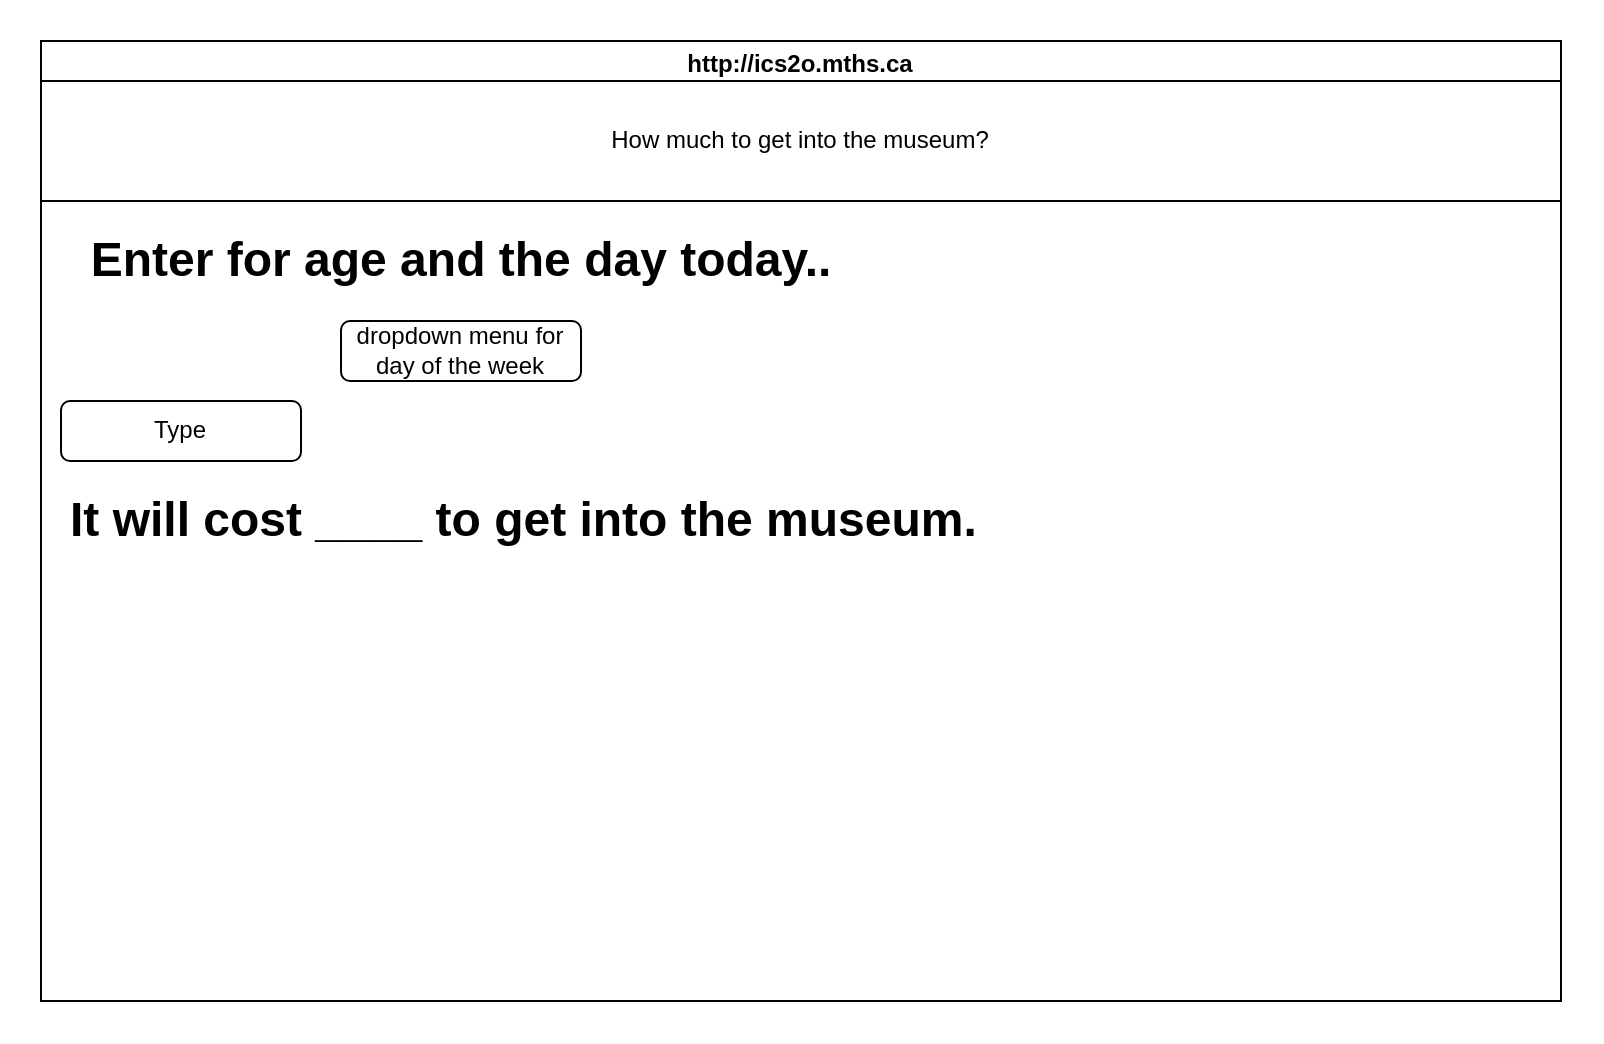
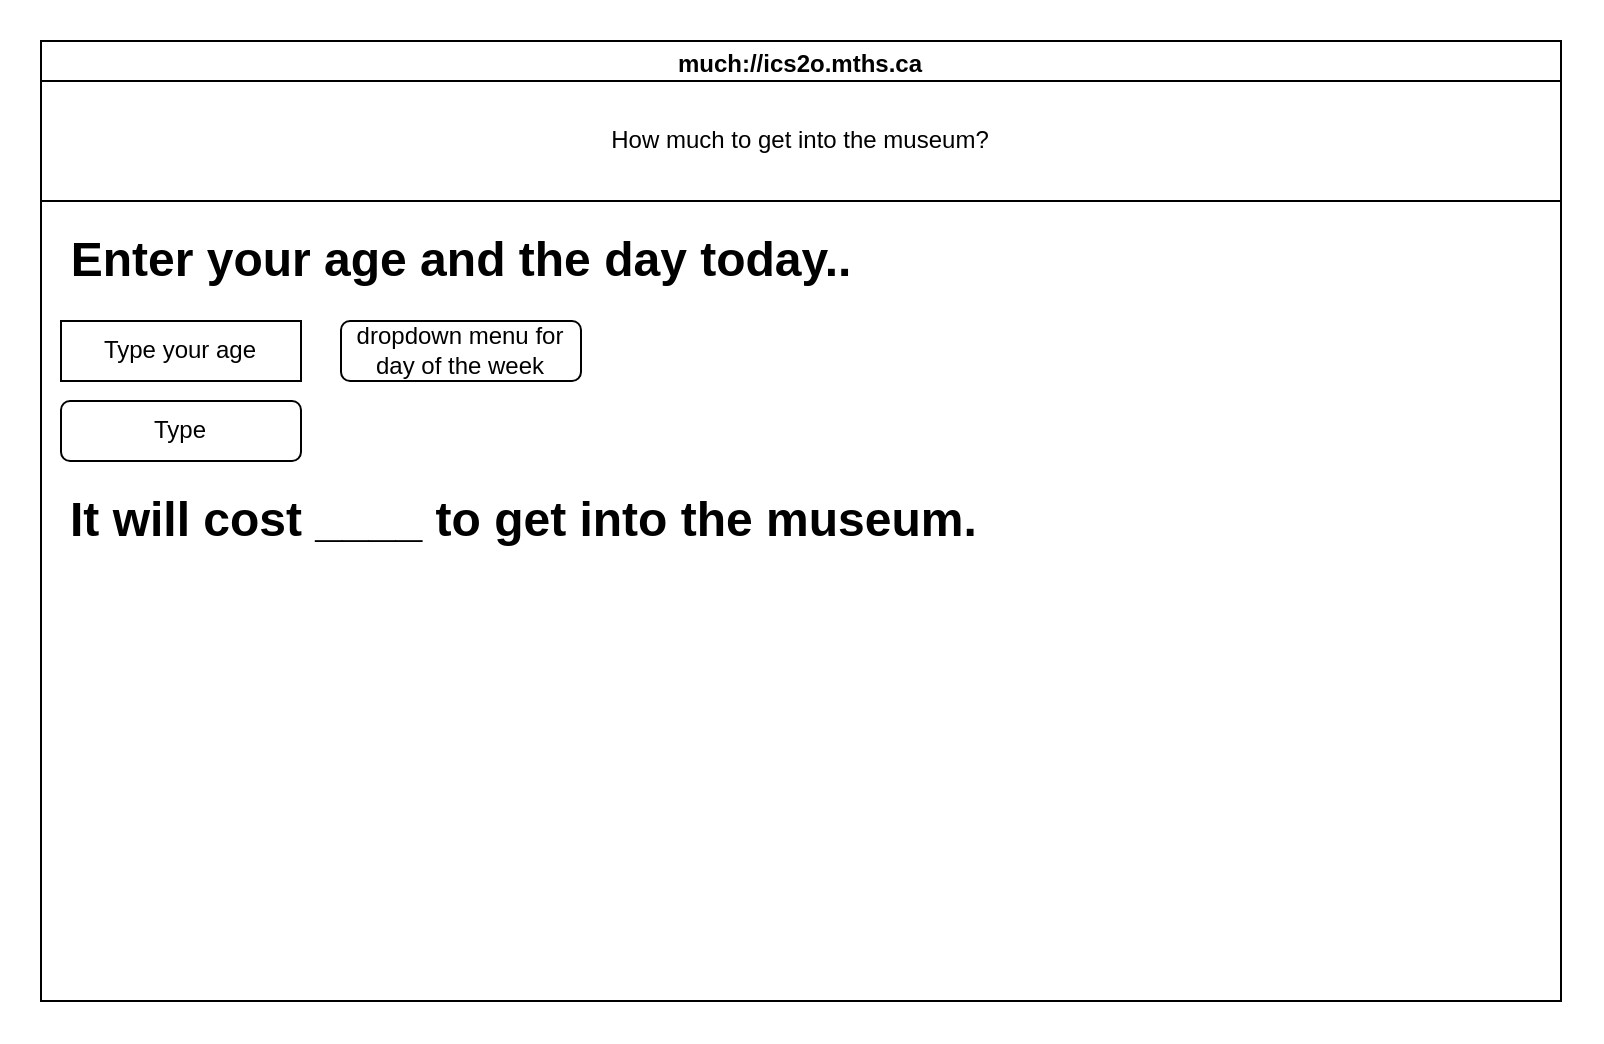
node "http://ics2o.mths.ca": label "http://ics2o.mths.ca" -> "much://ics2o.mths.ca"
node "Enter for age and the day today..": label "Enter for age and the day today.." -> "Enter your age and the day today.."
node "Type your age": added
